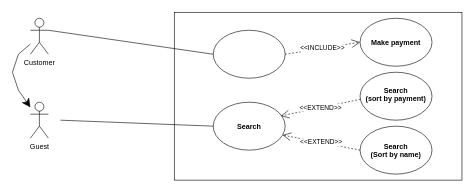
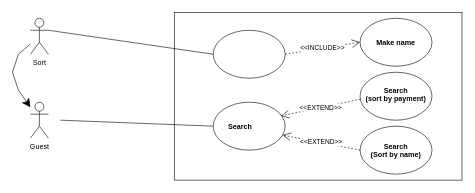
node "Make payment": label "Make payment" -> "Make name"
node "Customer": label "Customer" -> "Sort"
node "Search": moved (249, 126) -> (240, 126)
